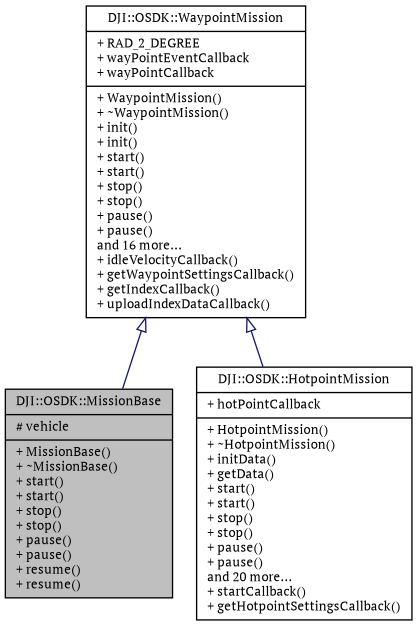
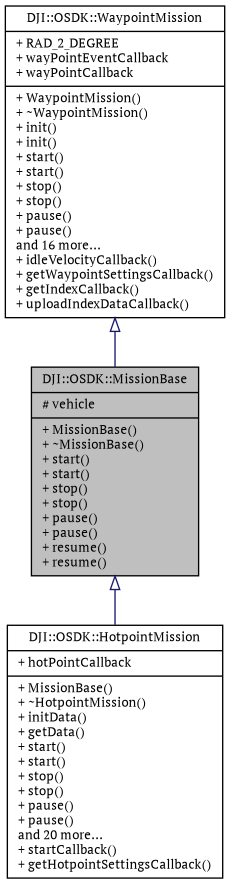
edge "DJI::OSDK::HotpointMission" -> "DJI::OSDK::WaypointMission": now "DJI::OSDK::HotpointMission" -> "DJI::OSDK::MissionBase"
node "DJI::OSDK::HotpointMission": text "+ HotpointMission()" -> "+ MissionBase()"
